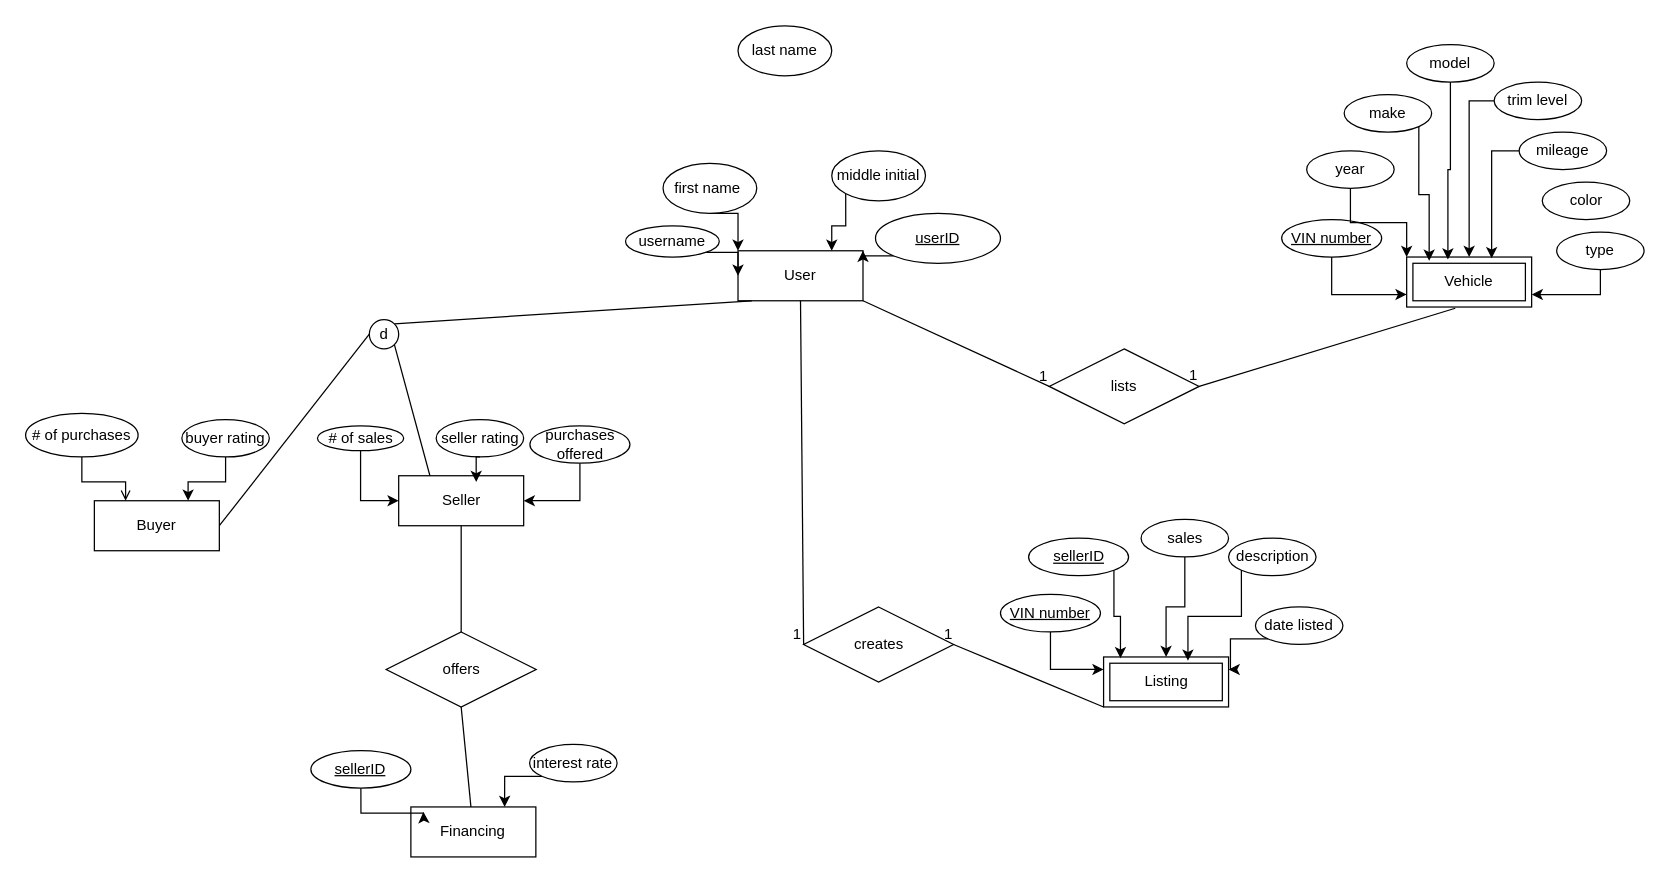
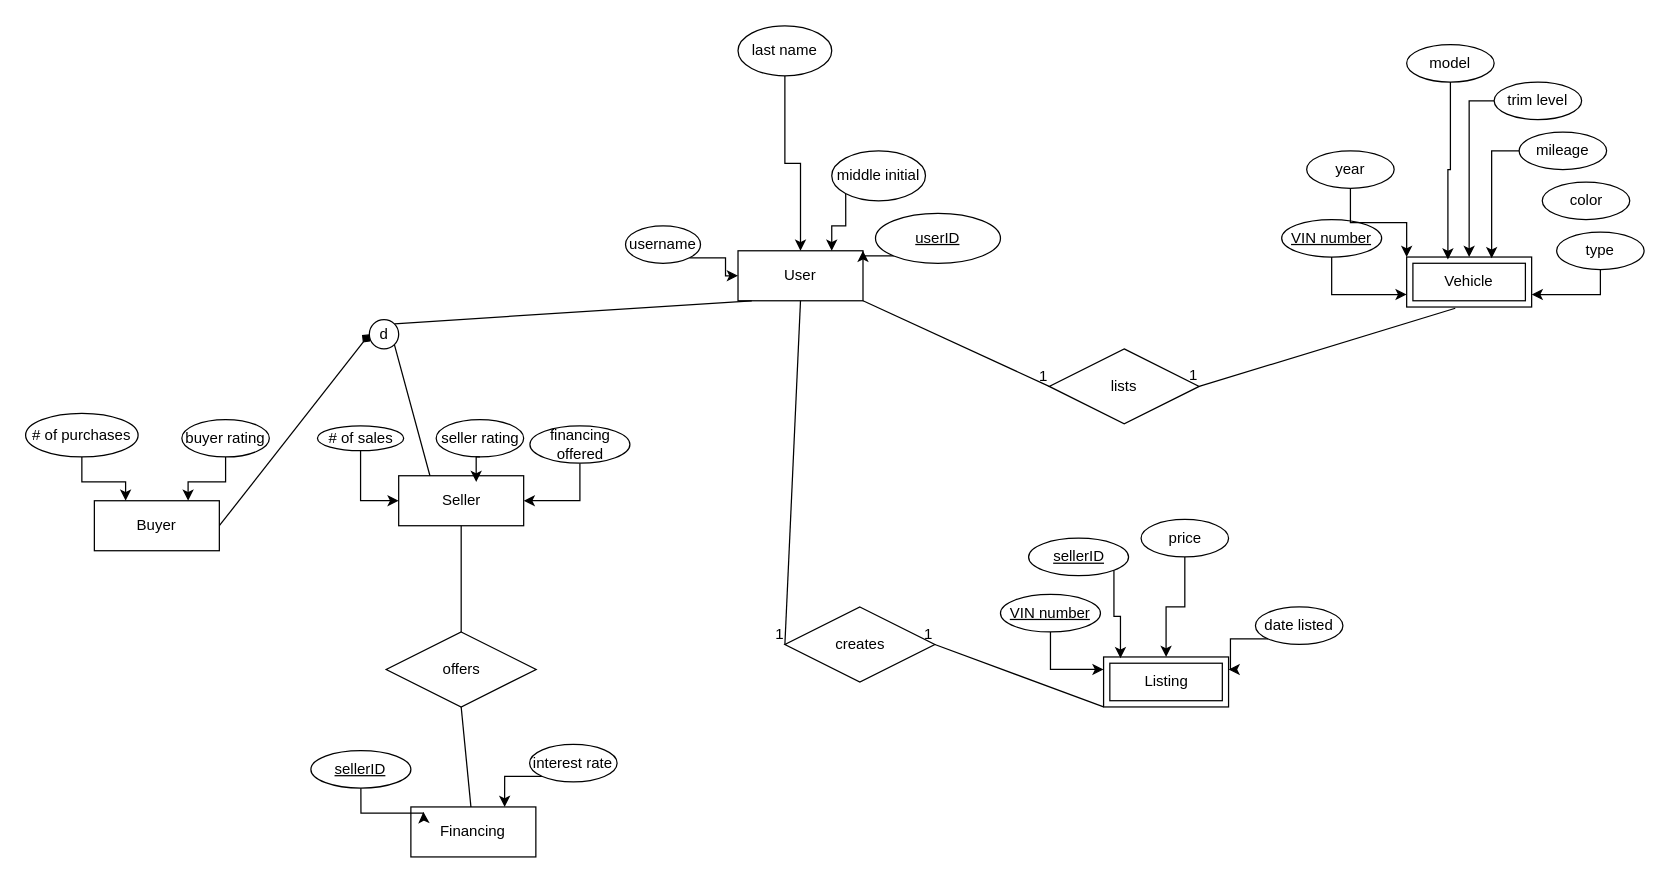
node "make": removed
edge "last name" -> "User": added
node "first name": removed
edge "make" -> "Vehicle": removed
edge "first name" -> "User": removed
node "username": size 94x31 -> 75x38
edge "d" -- "Buyer": arrowhead none -> diamond
node "purchases offered": label "purchases offered" -> "financing offered"
edge "# of purchases" -> "Buyer": arrowhead open -> classic
node "sales": label "sales" -> "price"
node "description": removed
edge "description" -> "Listing": removed
node "creates": moved (879, 644) -> (860, 644)
